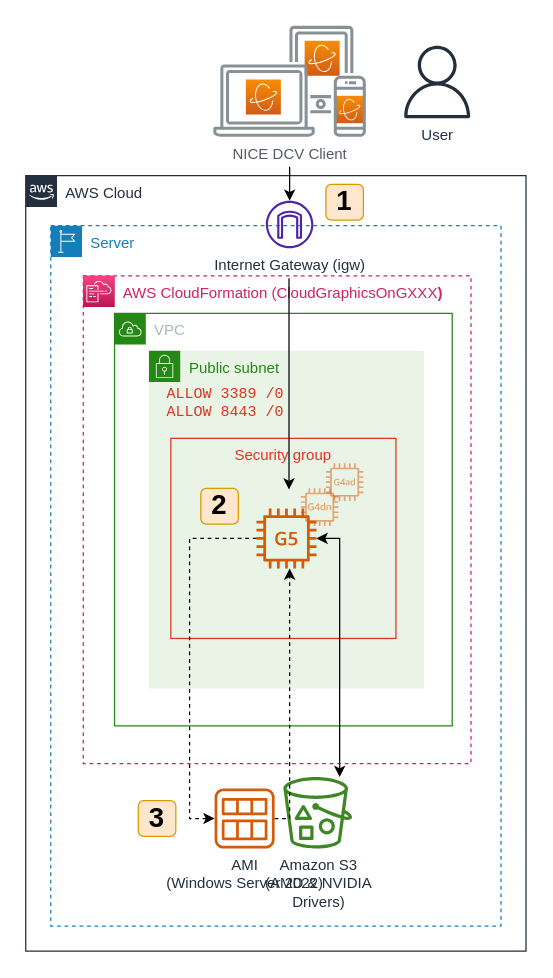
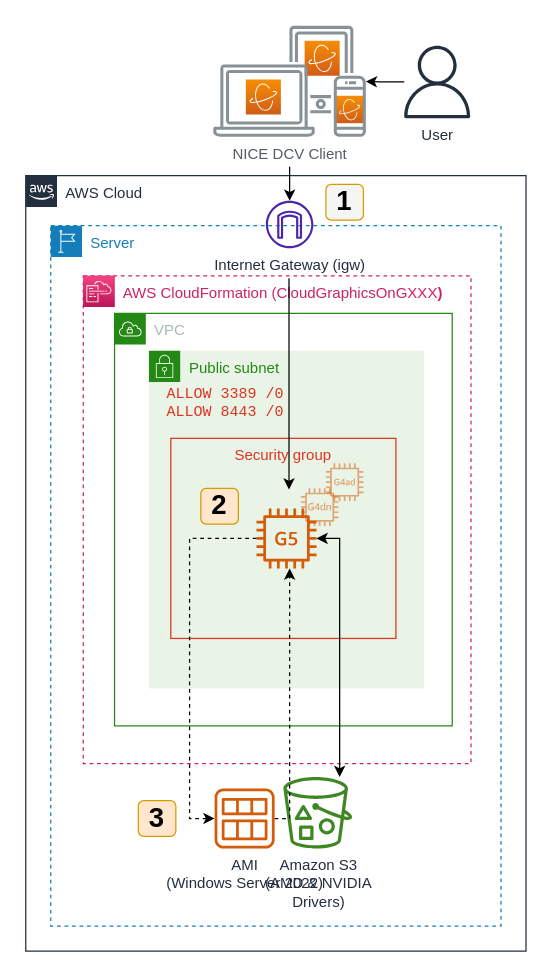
edge "User" -> "NICE DCV Client": added
node "1": fillcolor #ffe6cc -> #f5f5f5
